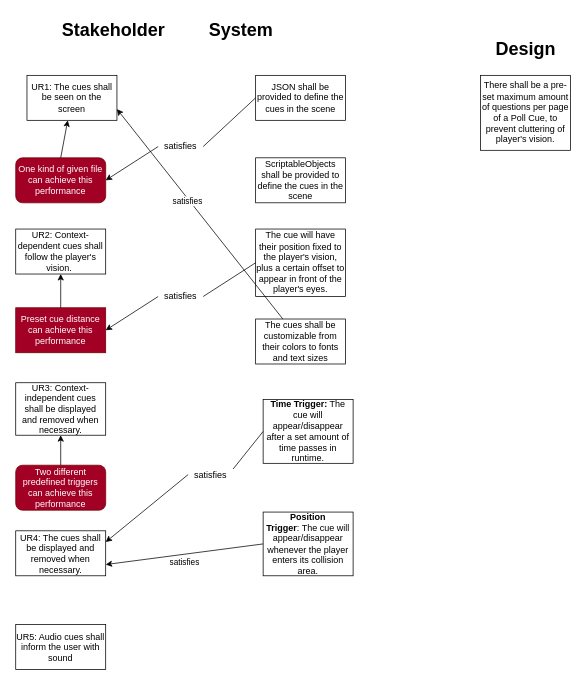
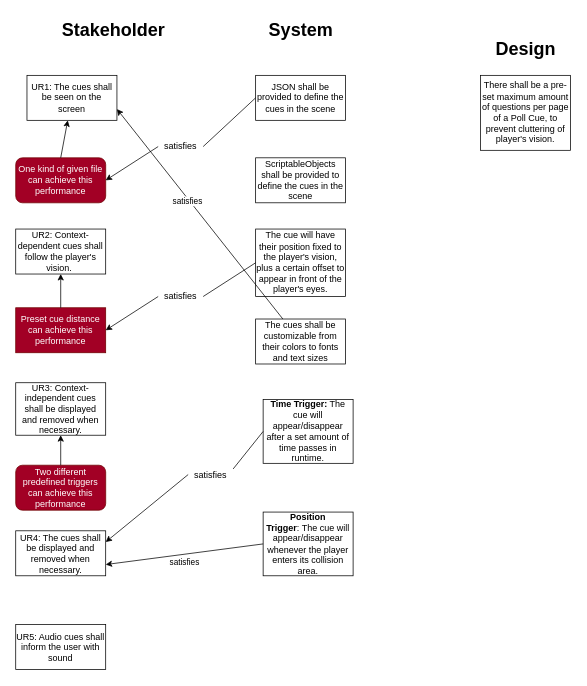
node "System": moved (240, 30) -> (300, 30)
